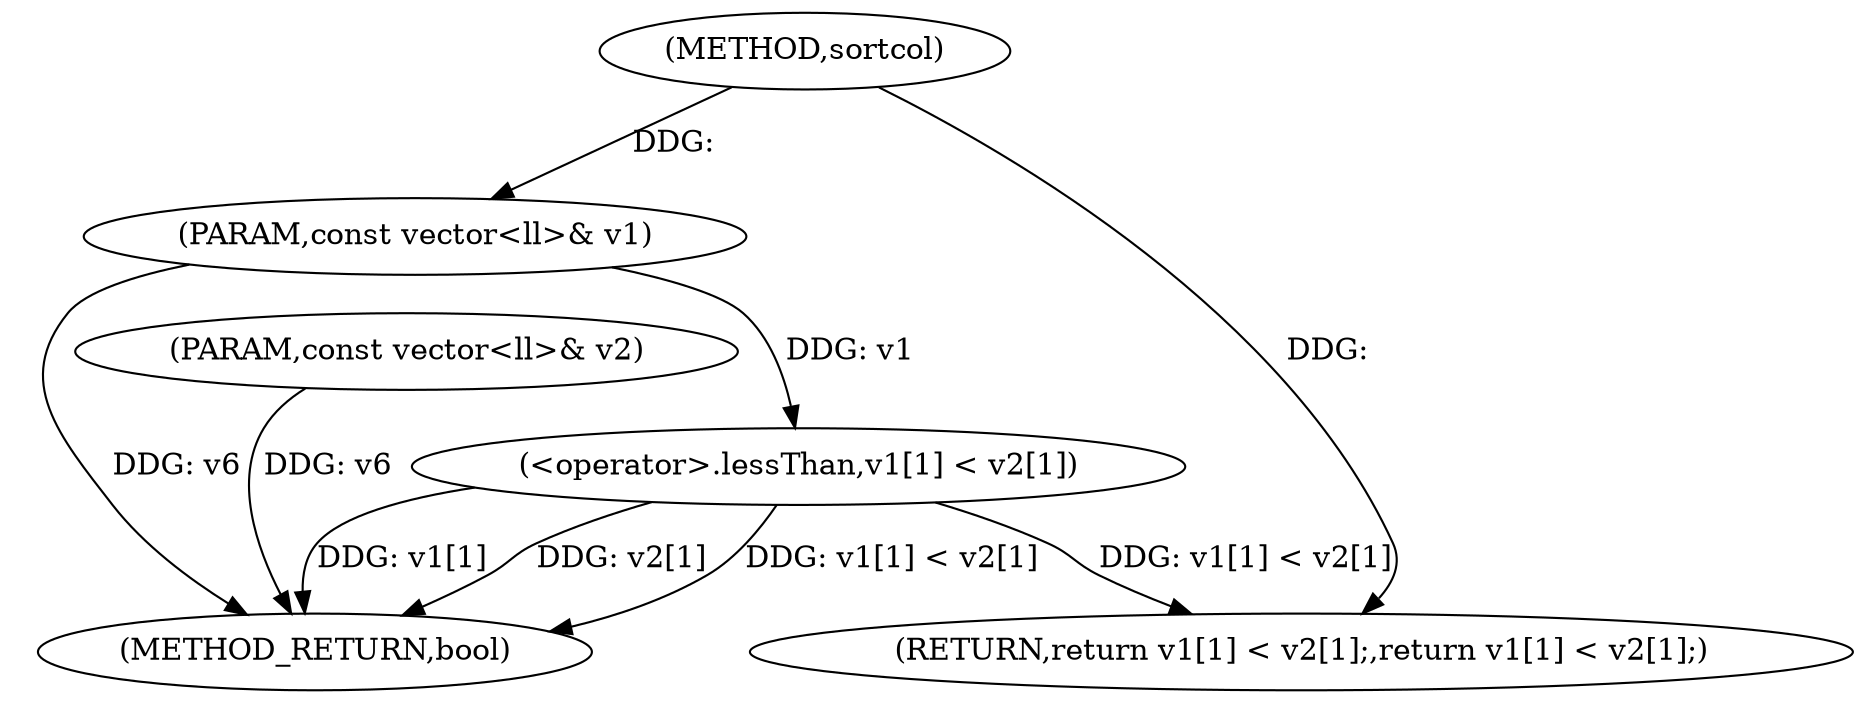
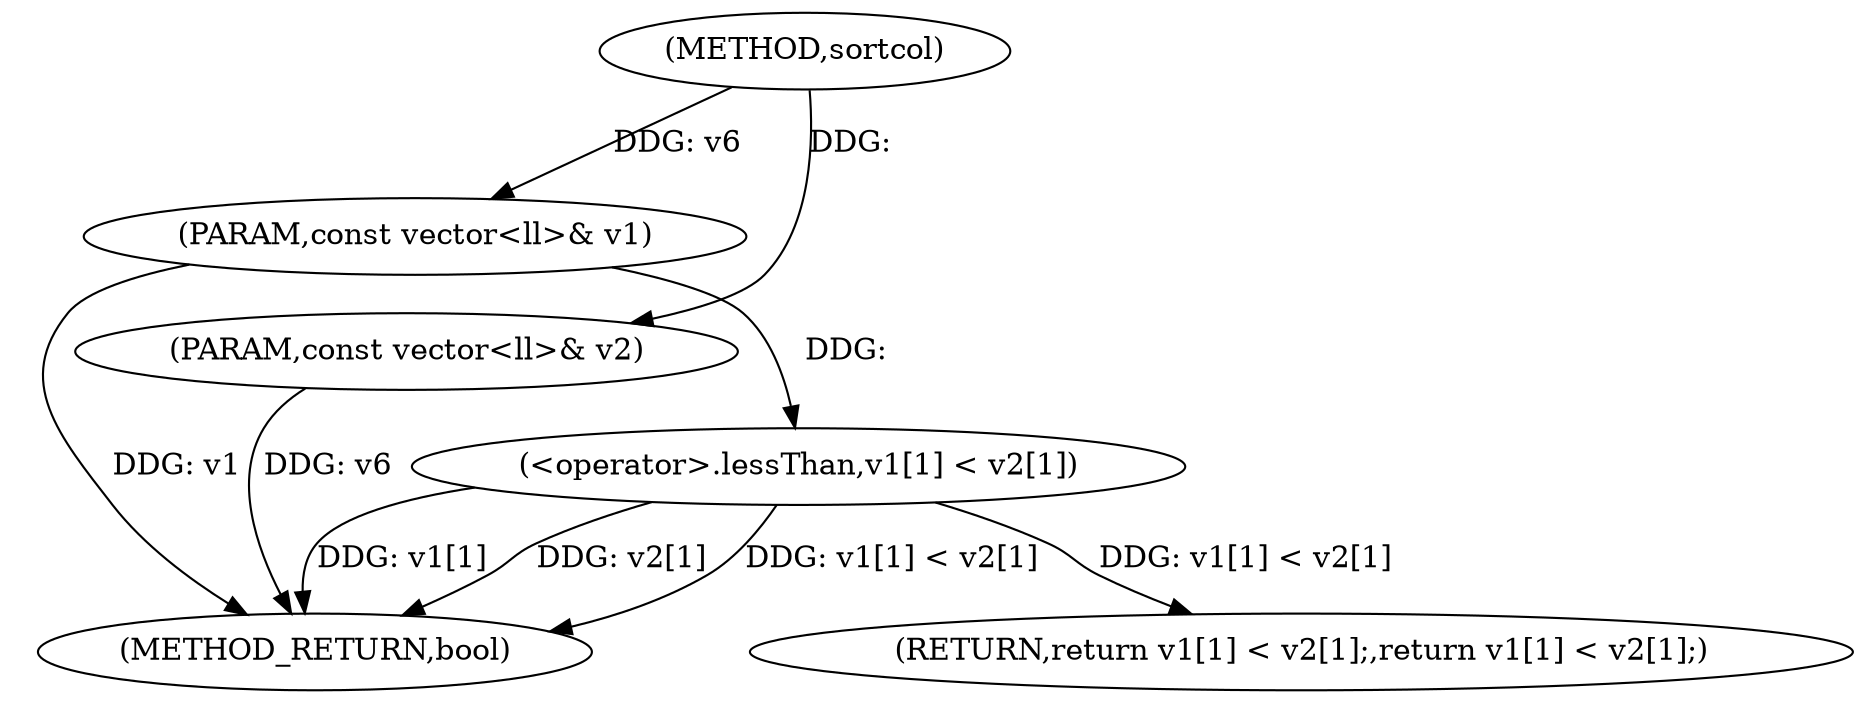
edge "(METHOD,sortcol)" -> "(PARAM,const vector<ll>& v1)": label "DDG: " -> "DDG: v6"
edge "(METHOD,sortcol)" -> "(RETURN,return v1[1] < v2[1];,return v1[1] < v2[1];)": now "(METHOD,sortcol)" -> "(PARAM,const vector<ll>& v2)"
edge "(PARAM,const vector<ll>& v1)" -> "(<operator>.lessThan,v1[1] < v2[1])": label "DDG: v1" -> "DDG: "
edge "(PARAM,const vector<ll>& v1)" -> "(METHOD_RETURN,bool)": label "DDG: v6" -> "DDG: v1"
